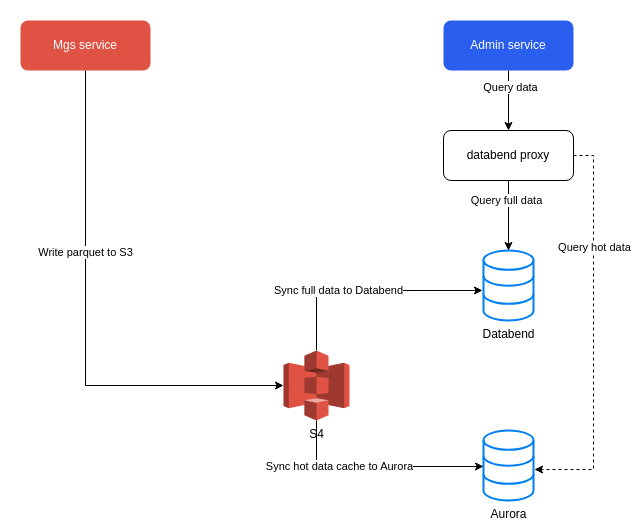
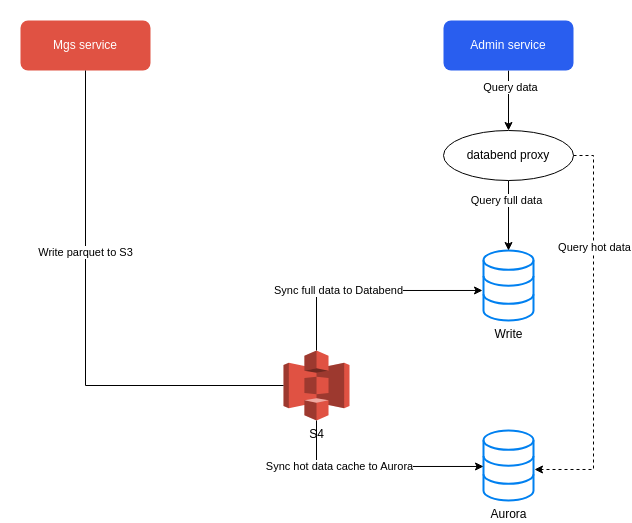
node "databend proxy": shape rounded rectangle -> ellipse
node "Databend": label "Databend" -> "Write"
edge "Mgs service" -> "S4": arrowhead classic -> none
